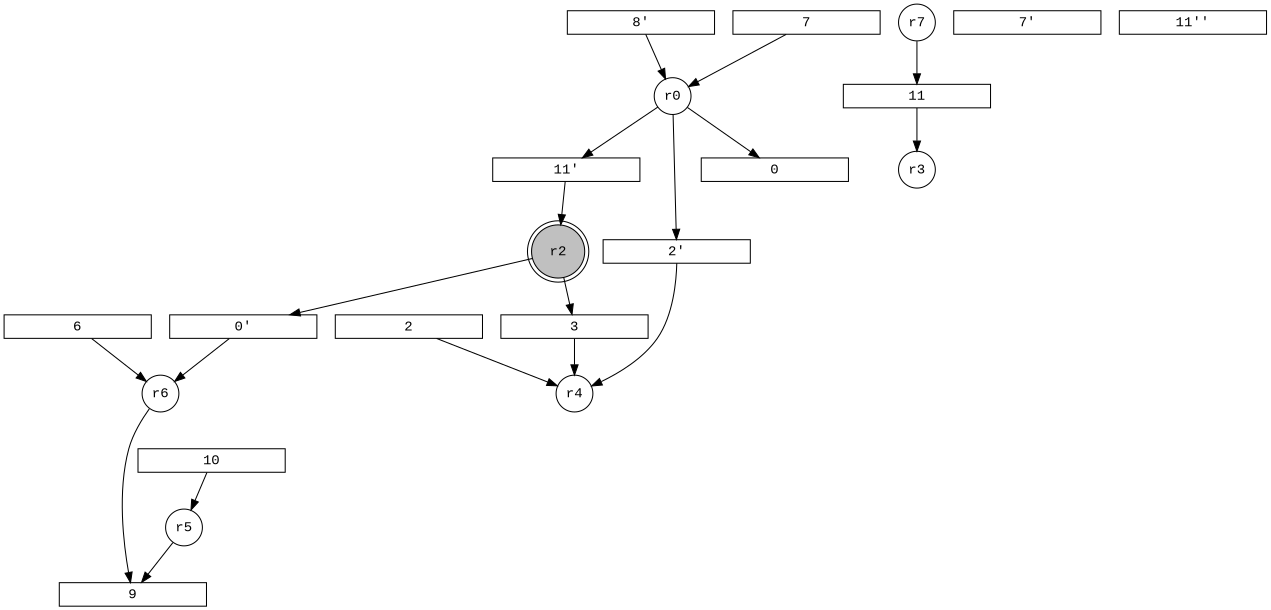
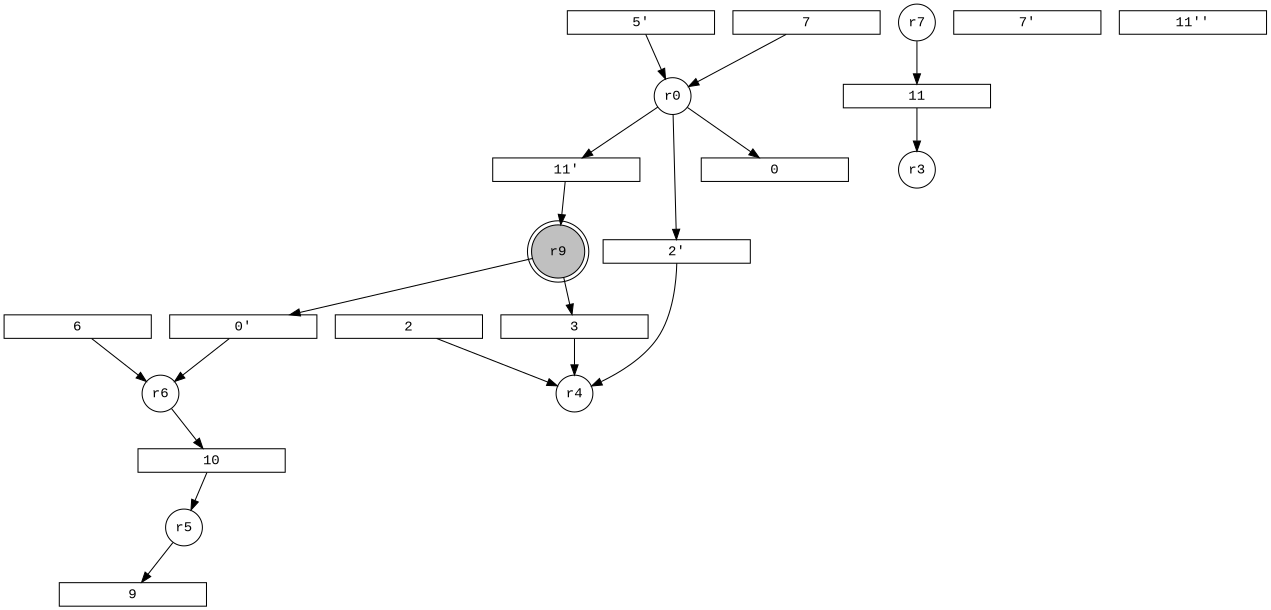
node "8'": label "8'" -> "5'"
node "r2": label "r2" -> "r9"
edge "r6" -> "9": now "r6" -> "10"
